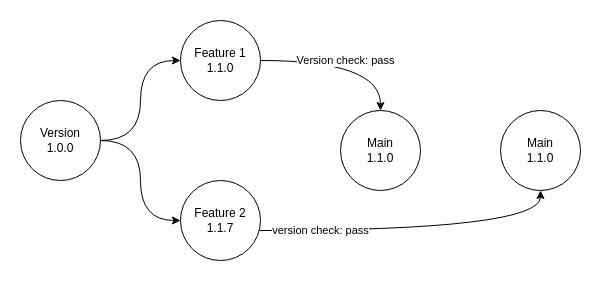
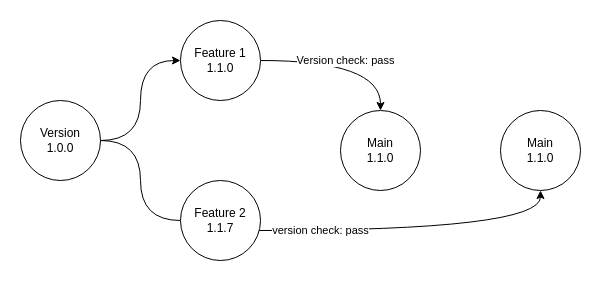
edge "Version 1.0.0" -> "Feature 2 1.1.7": arrowhead classic -> none
